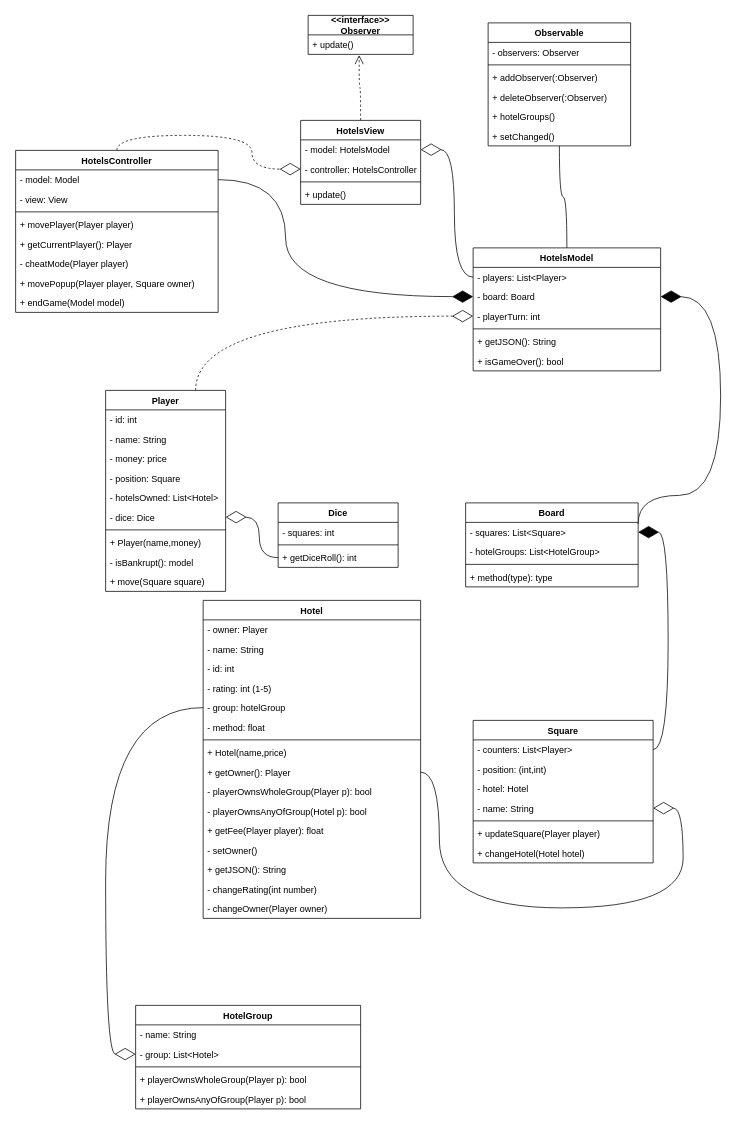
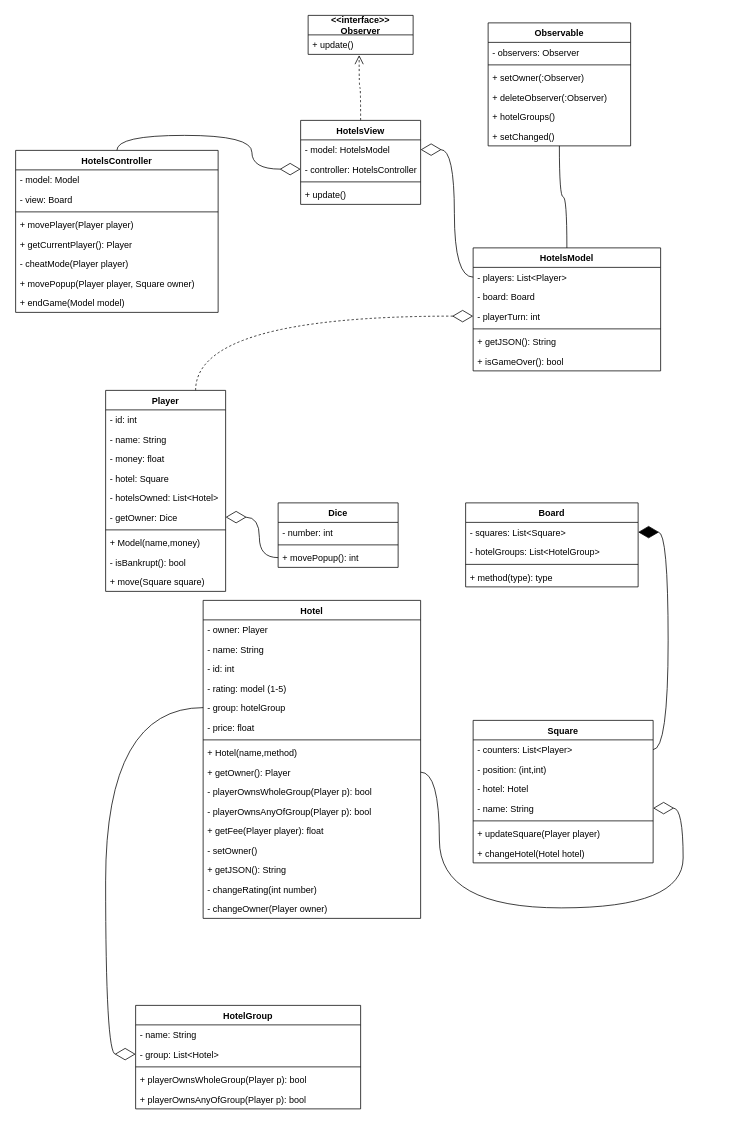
node "+ addObserver(:Observer)": label "+ addObserver(:Observer)" -> "+ setOwner(:Observer)"
edge "HotelsController" -> "- controller: HotelsController": style dashed -> solid
node "- view: View": label "- view: View" -> "- view: Board"
edge "- model: Model" -> "- board: Board": removed
edge "Board" -> "- board: Board": removed
node "- money: price": label "- money: price" -> "- money: float"
node "- position: Square": label "- position: Square" -> "- hotel: Square"
node "- dice: Dice": label "- dice: Dice" -> "- getOwner: Dice"
node "- squares: int": label "- squares: int" -> "- number: int"
node "+ Player(name,money)": label "+ Player(name,money)" -> "+ Model(name,money)"
node "+ getDiceRoll(): int": label "+ getDiceRoll(): int" -> "+ movePopup(): int"
node "- isBankrupt(): model": label "- isBankrupt(): model" -> "- isBankrupt(): bool"
node "- rating: int (1-5)": label "- rating: int (1-5)" -> "- rating: model (1-5)"
node "- method: float": label "- method: float" -> "- price: float"
node "+ Hotel(name,price)": label "+ Hotel(name,price)" -> "+ Hotel(name,method)"
node "- playerOwnsAnyOfGroup(Hotel p): bool": label "- playerOwnsAnyOfGroup(Hotel p): bool" -> "- playerOwnsAnyOfGroup(Player p): bool"
